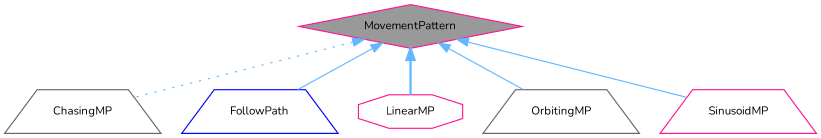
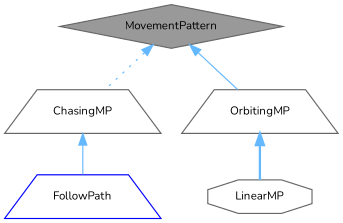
node "MovementPattern": color deeppink -> gray40
edge "FollowPath" -> "MovementPattern": now "FollowPath" -> "ChasingMP"
edge "LinearMP" -> "MovementPattern": now "LinearMP" -> "OrbitingMP"
node "LinearMP": color deeppink -> gray40
node "SinusoidMP": removed
